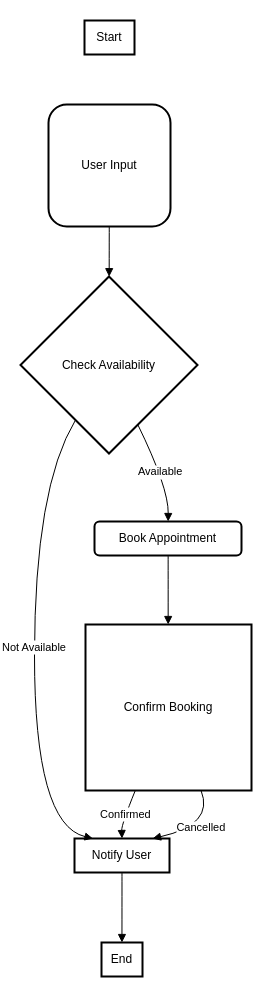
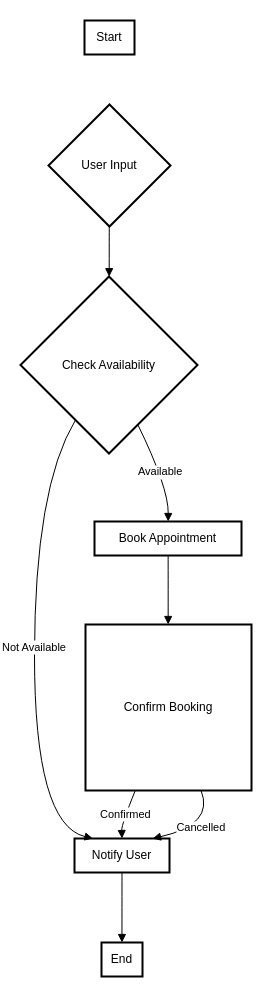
node "User Input": shape rounded rectangle -> diamond
node "Book Appointment": shape rounded rectangle -> rectangle
